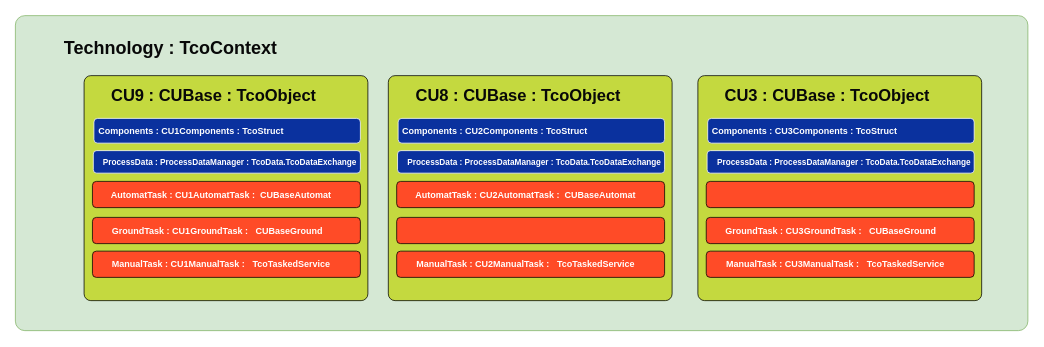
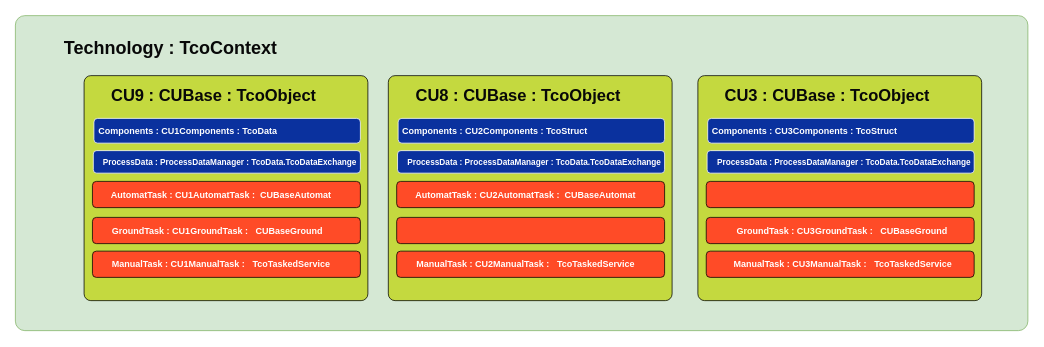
node "Components : CU1Components : TcoStruct": label "Components : CU1Components : TcoStruct" -> "Components : CU1Components : TcoData"
node "GroundTask : CU3GroundTask : CUBaseGround": moved (831, 230) -> (842, 230)
node "ManualTask : CU3ManualTask : TcoTaskedService": moved (835, 264) -> (842, 264)
